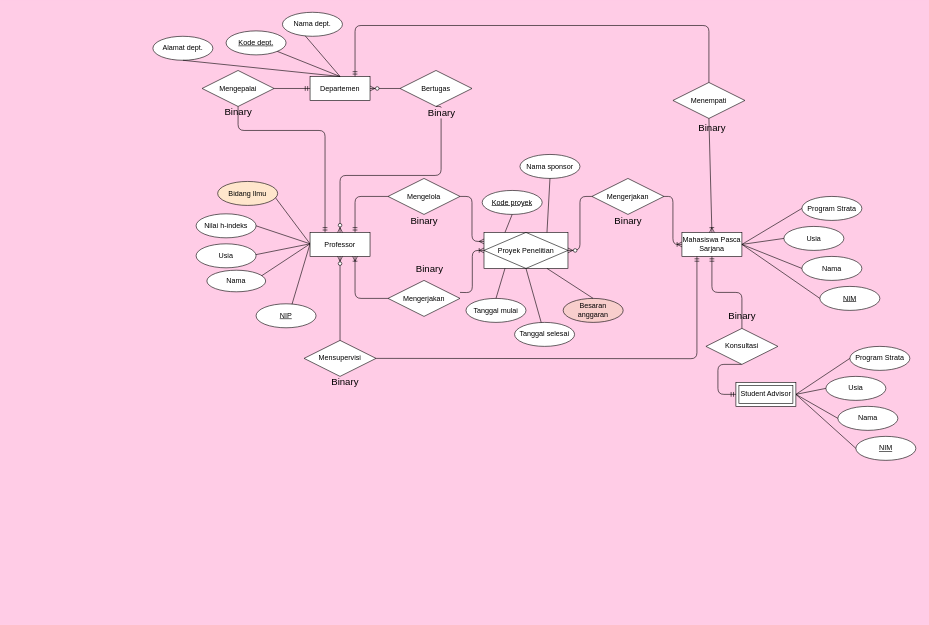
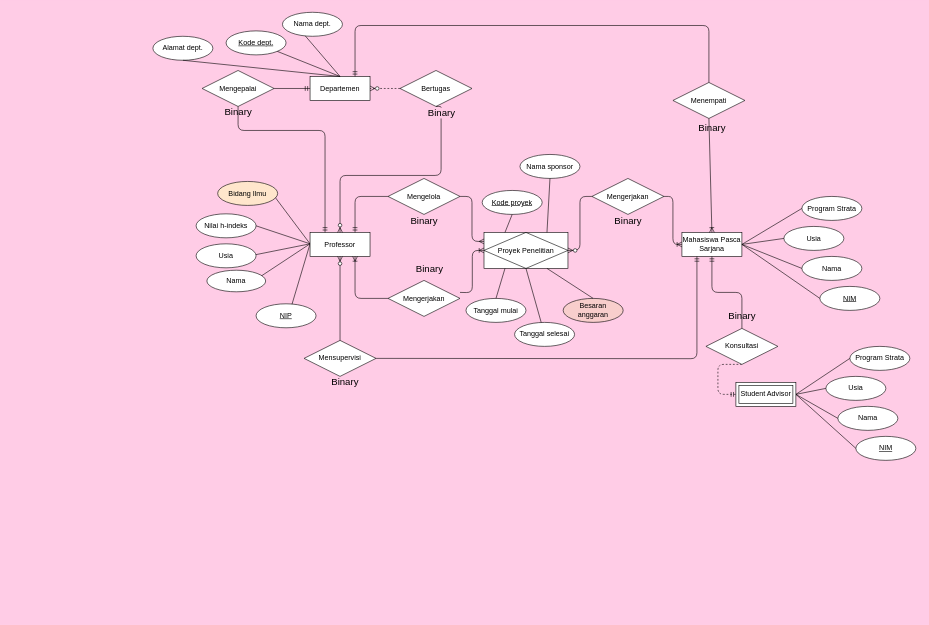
edge "Bertugas" -> "Departemen": style solid -> dashed
edge "Konsultasi" -> "Student Advisor": style solid -> dashed
